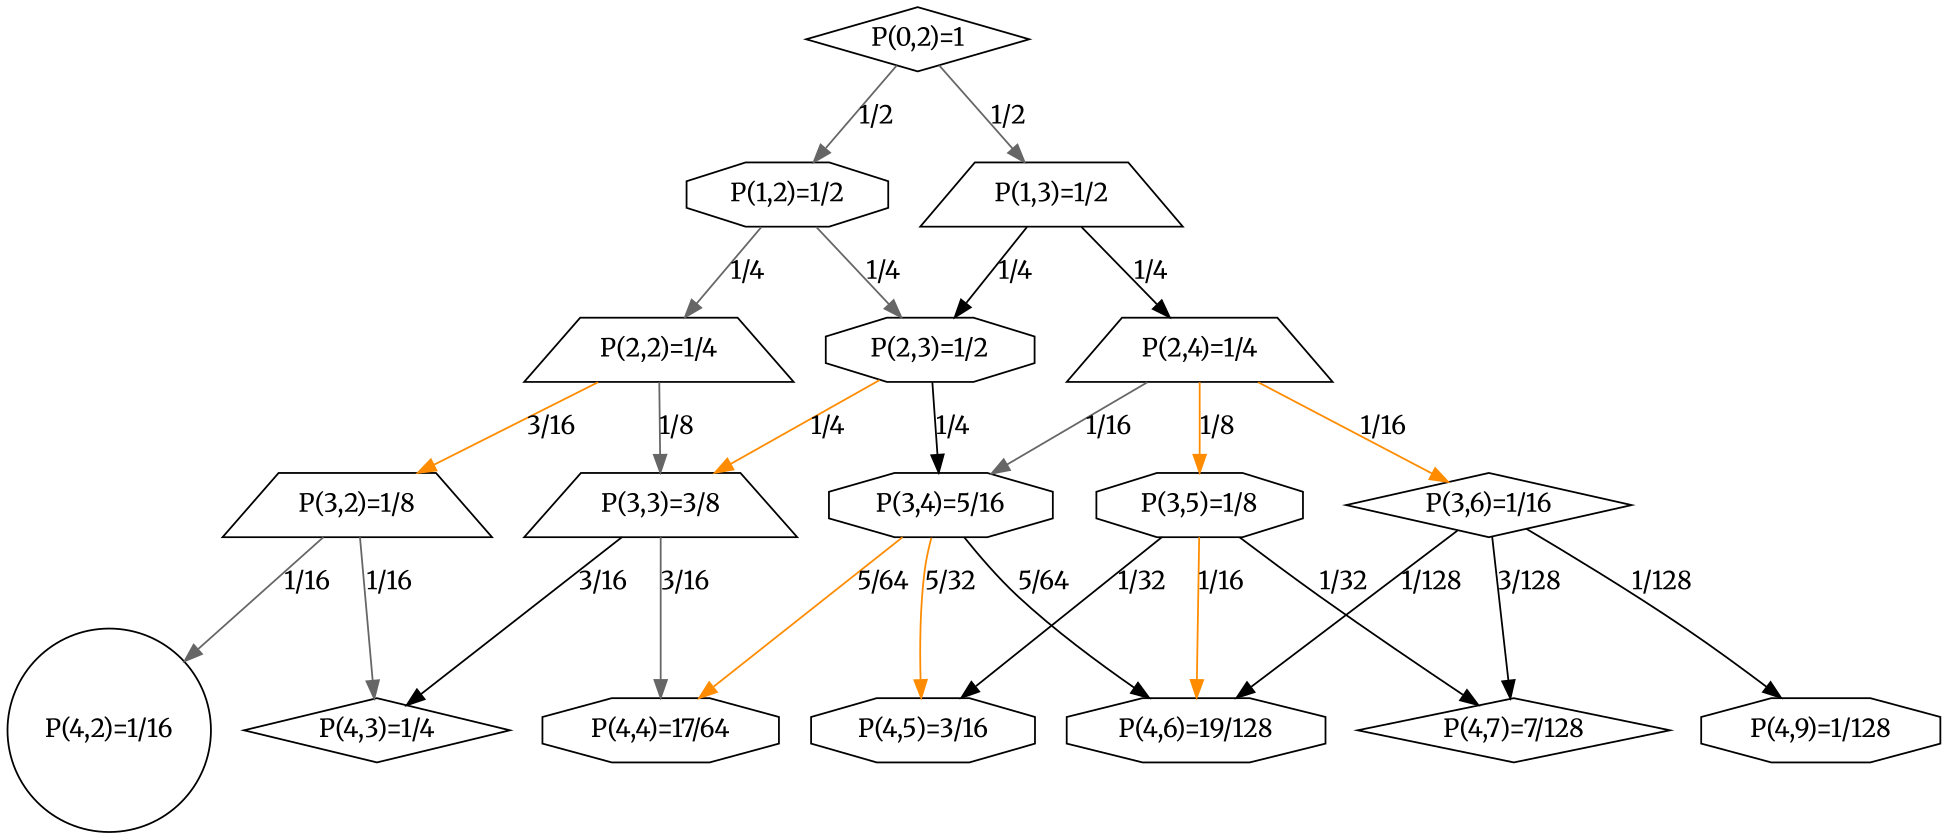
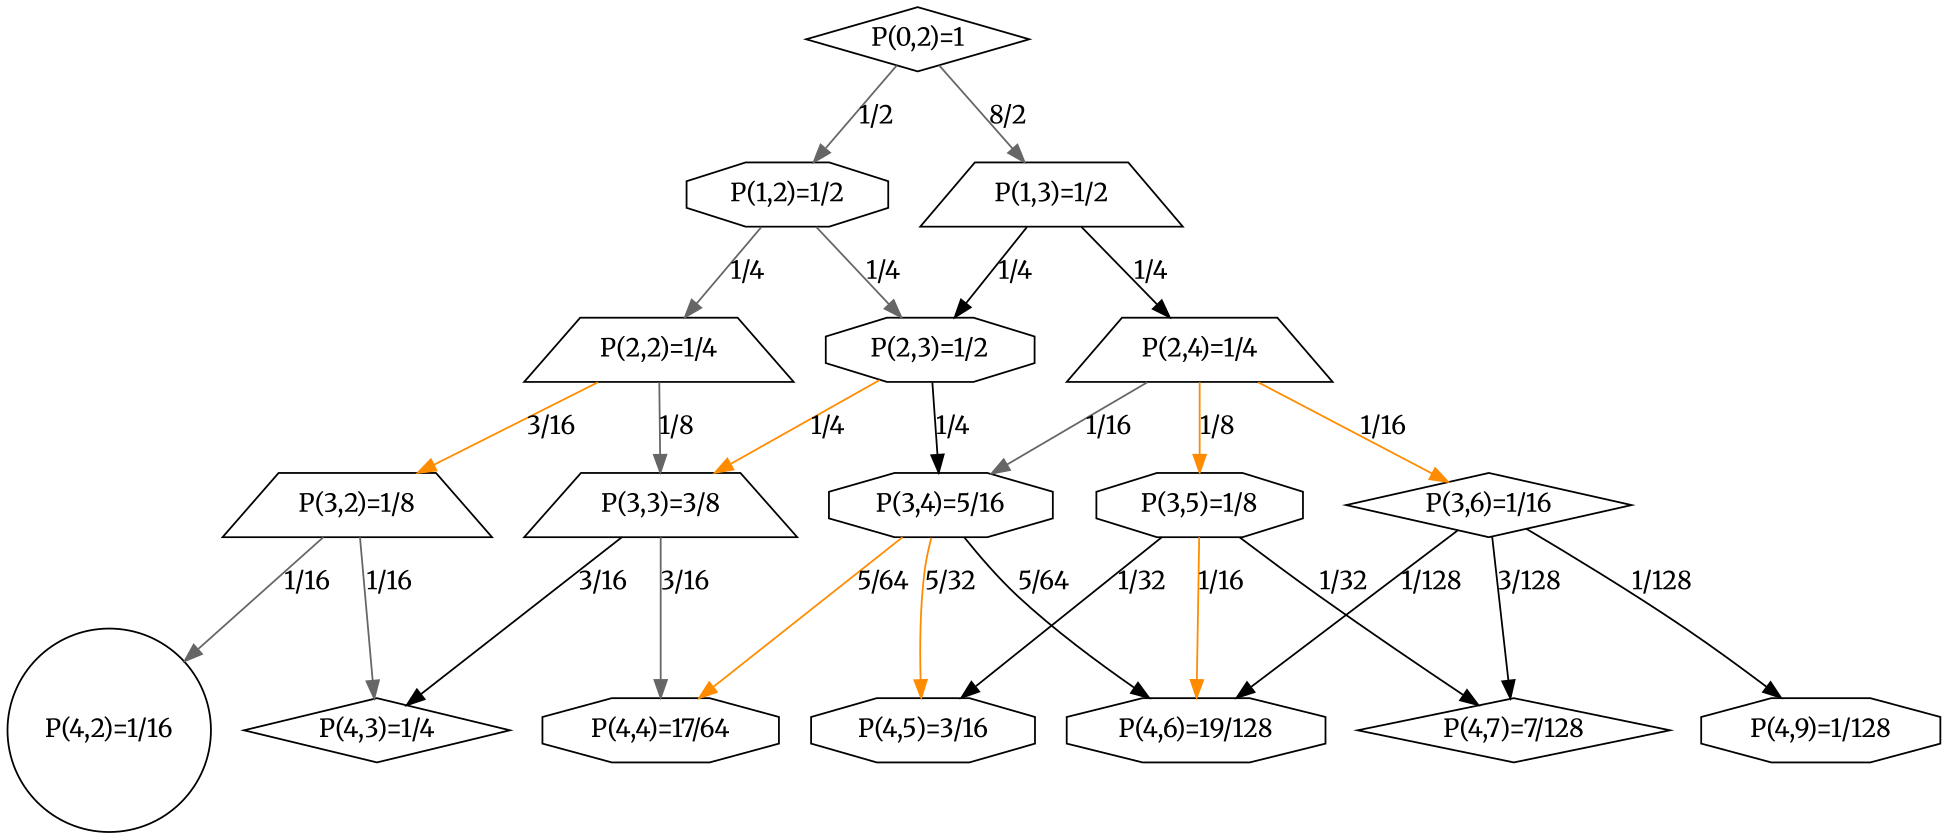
edge "P(0,2)=1" -> "P(1,3)=1/2": label "1/2" -> "8/2"
